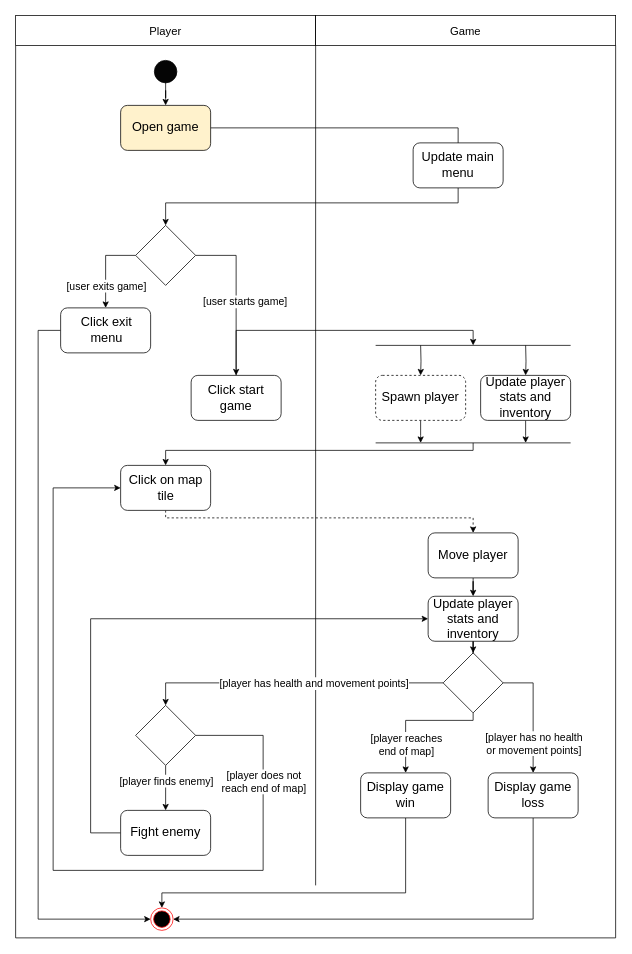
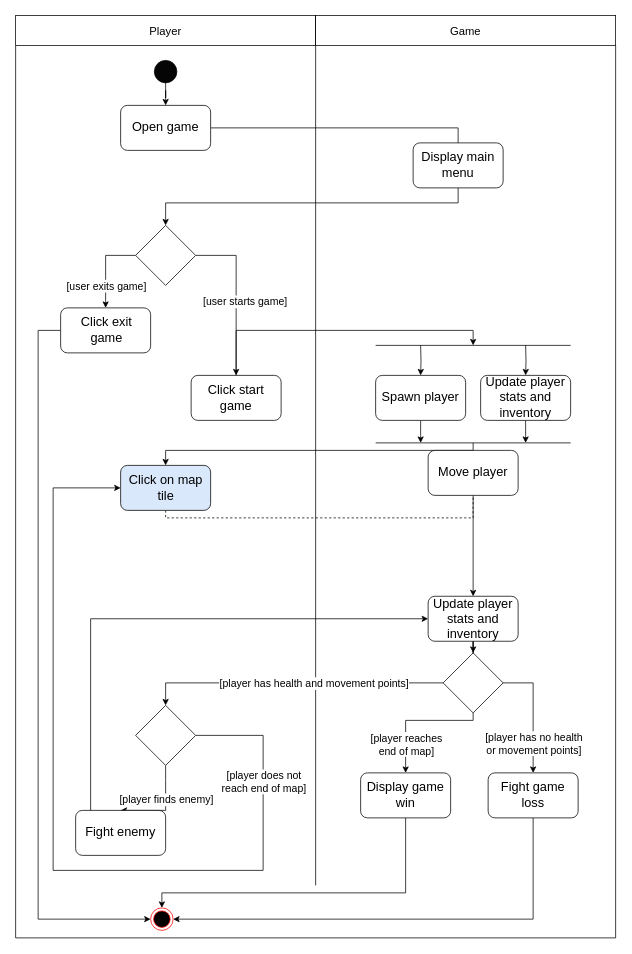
node "Open game": fillcolor #fff2cc -> #ffffff
node "Update main menu": label "Update main menu" -> "Display main menu"
node "Click exit menu": label "Click exit menu" -> "Click exit game"
node "Spawn player": style dashed -> solid
node "Click on map tile": fillcolor #ffffff -> #dae8fc
node "Move player": moved (473, 555) -> (473, 473)
node "Display game loss": label "Display game loss" -> "Fight game loss"
node "Fight enemy": moved (165, 833) -> (120, 833)
